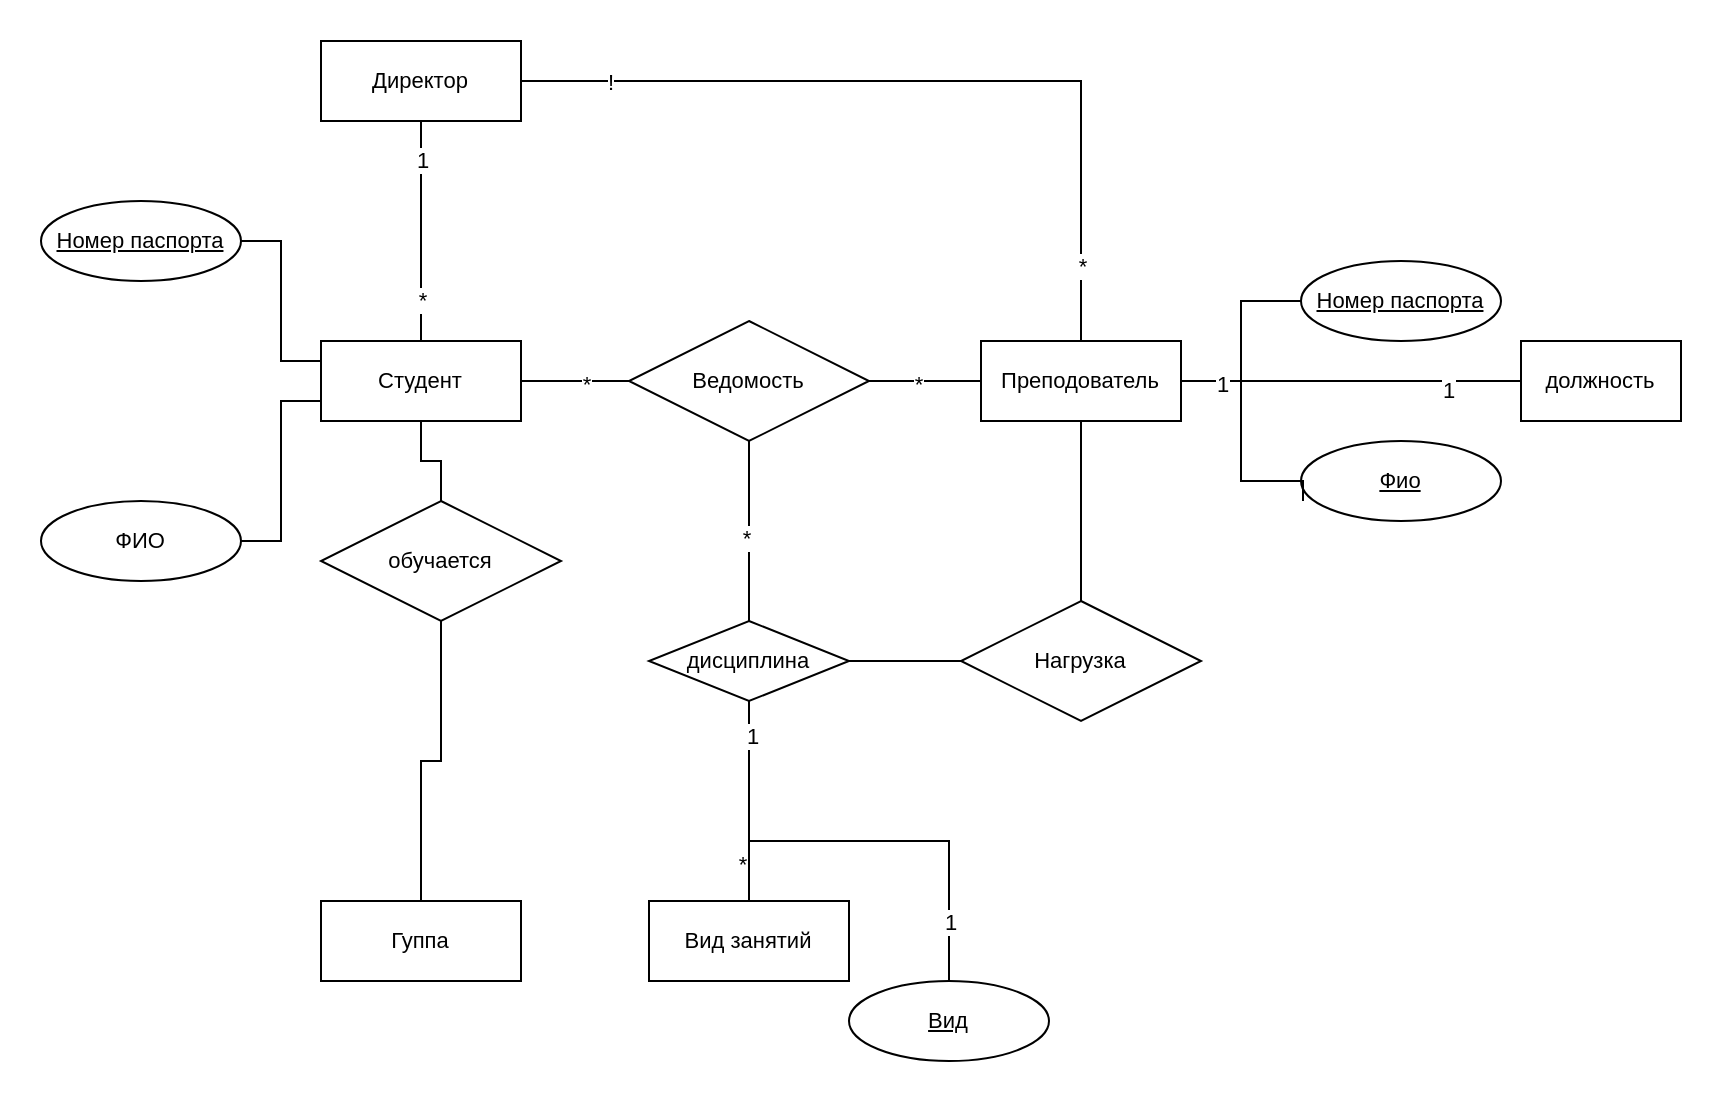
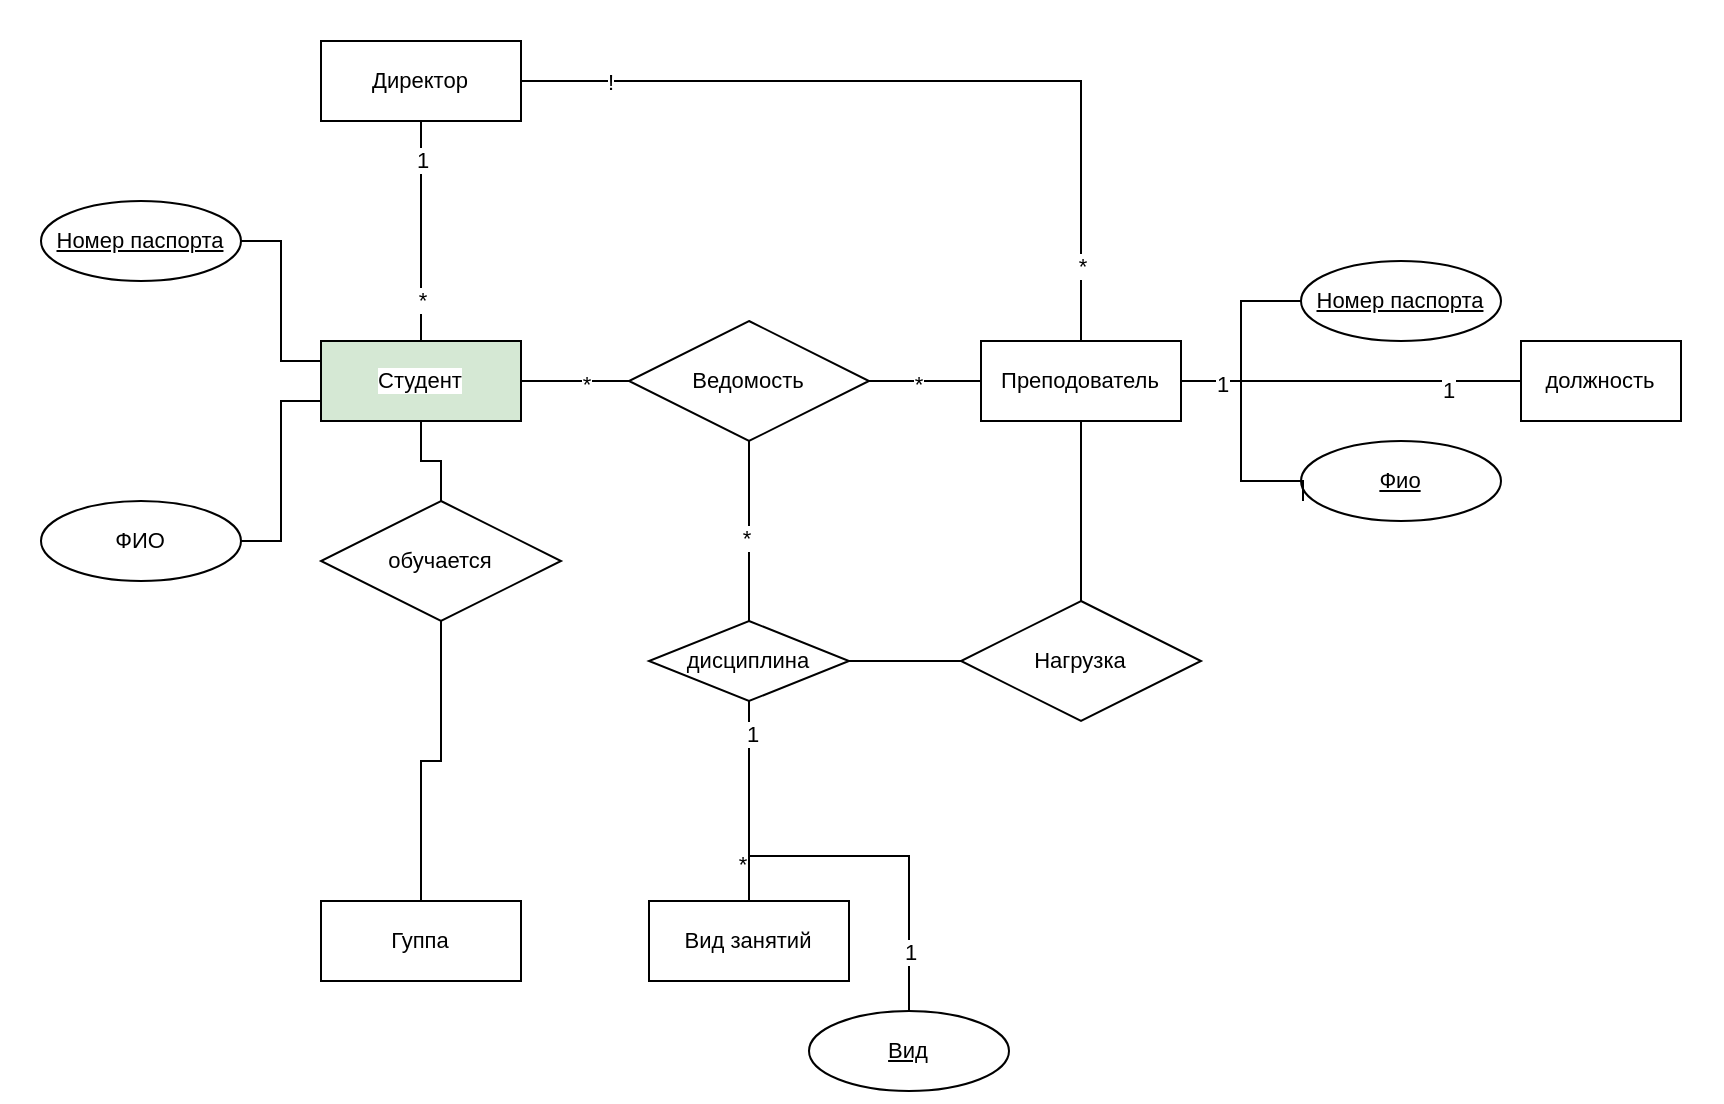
node "Студент": fillcolor #ffffff -> #d5e8d4
node "Вид": moved (949, 1021) -> (909, 1051)
